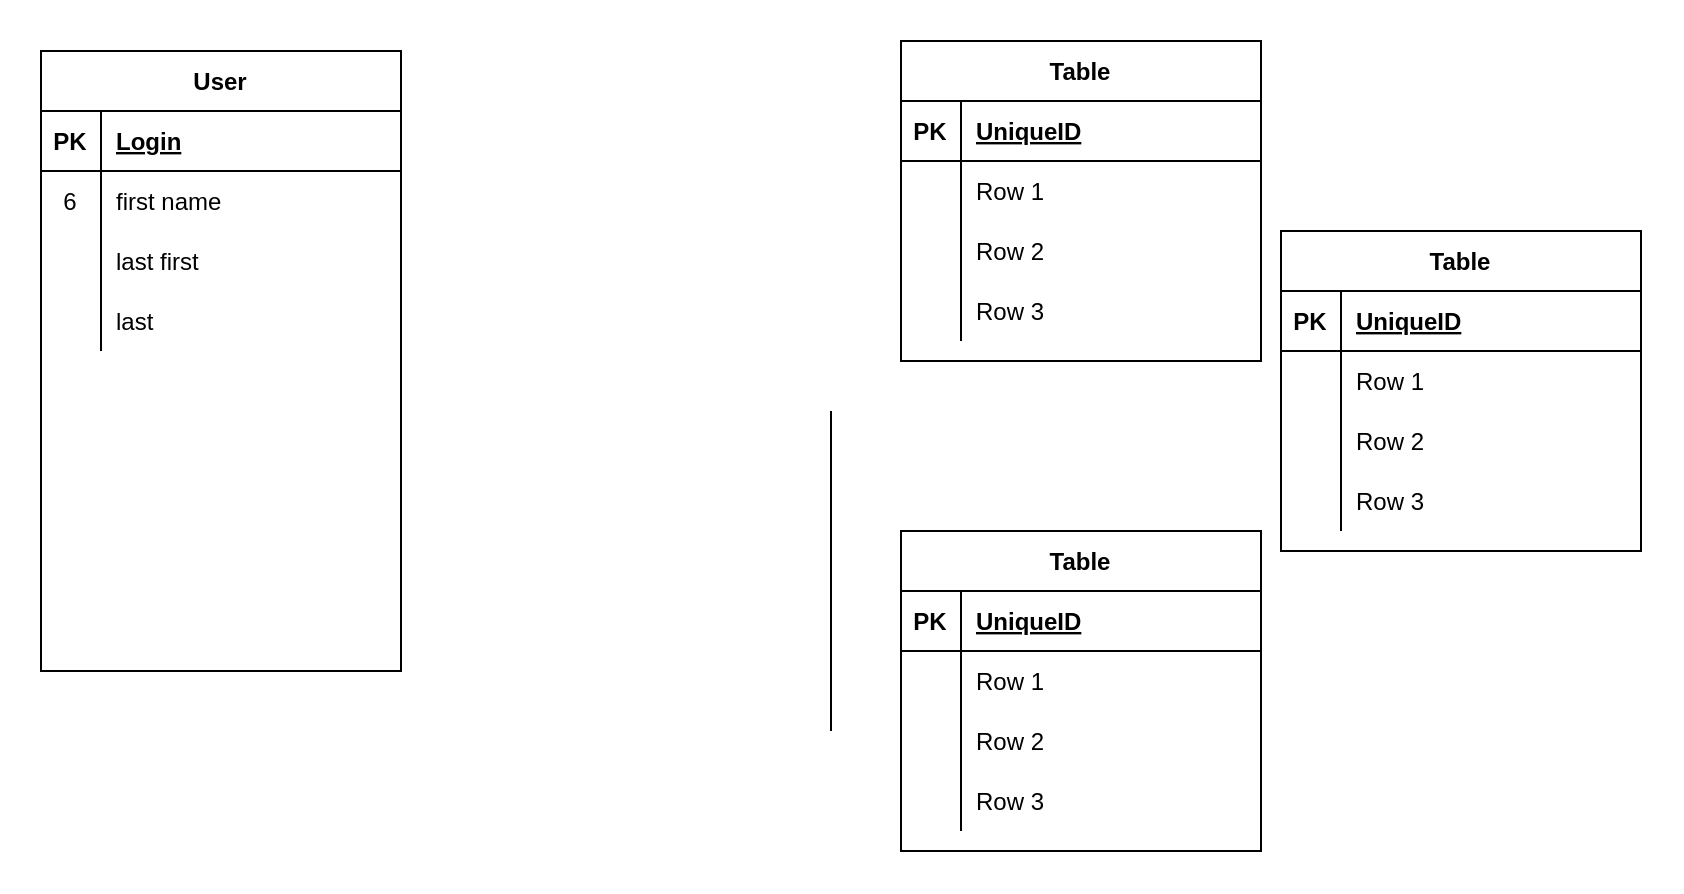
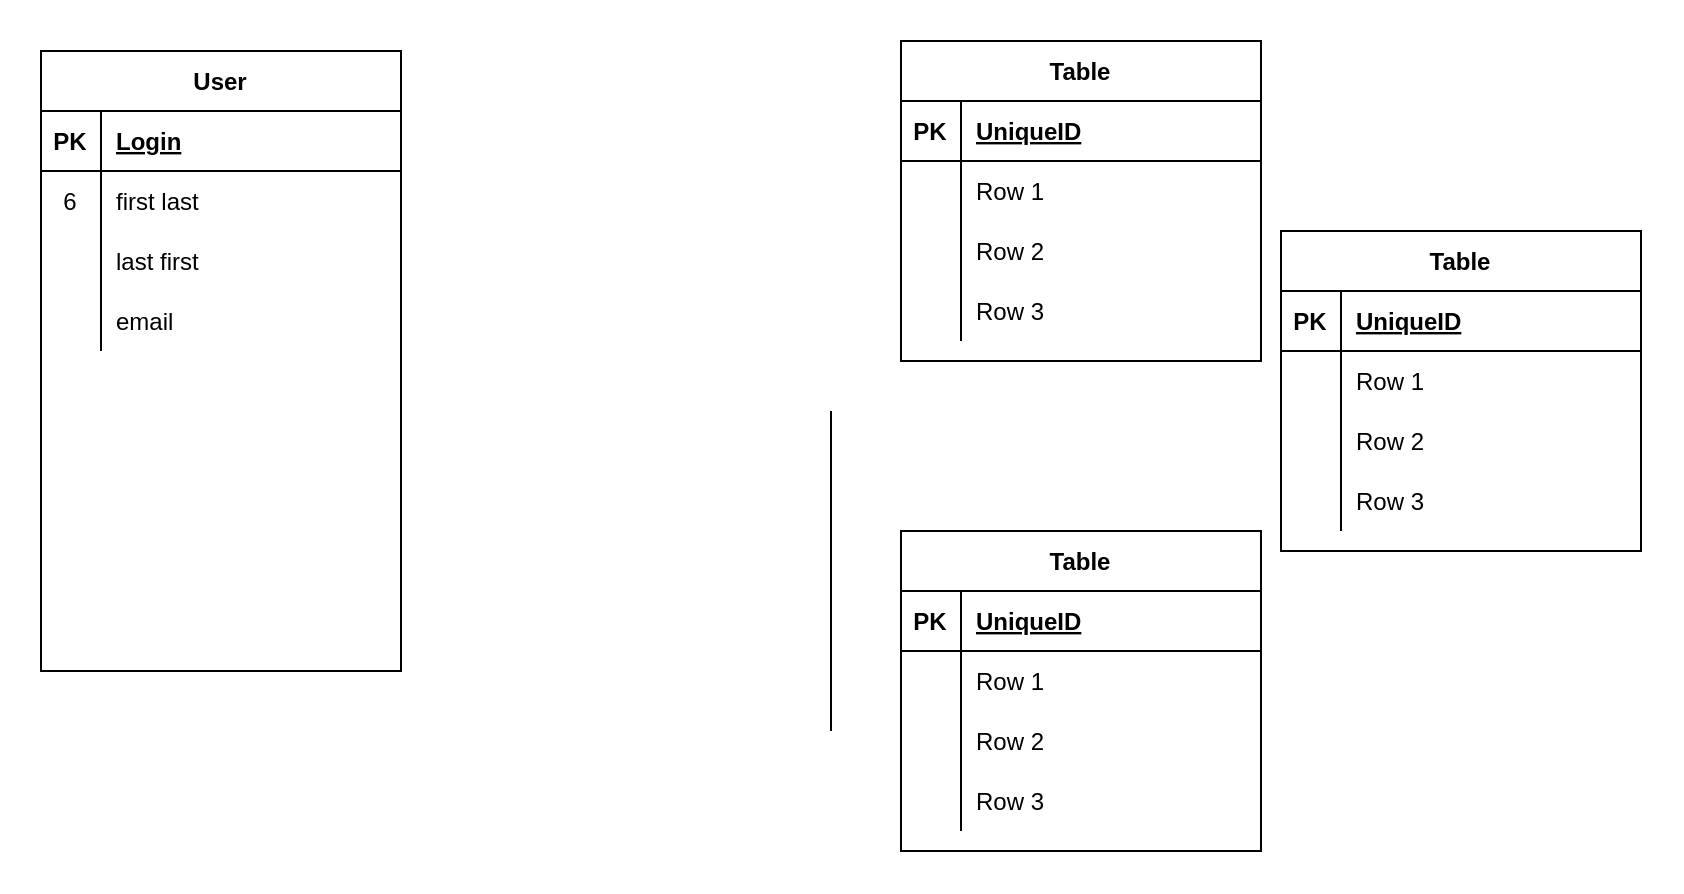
node "first name": label "first name" -> "first last"
node "last": label "last" -> "email"
